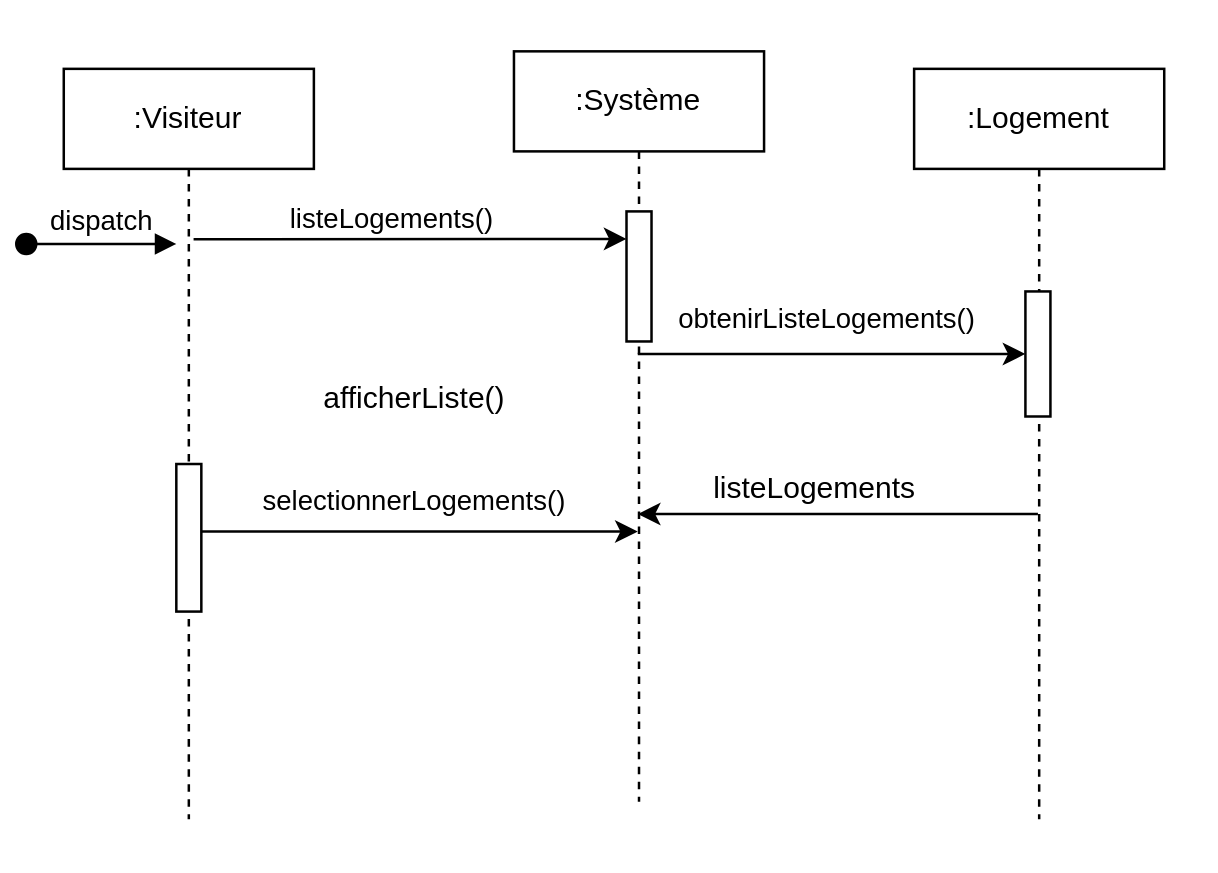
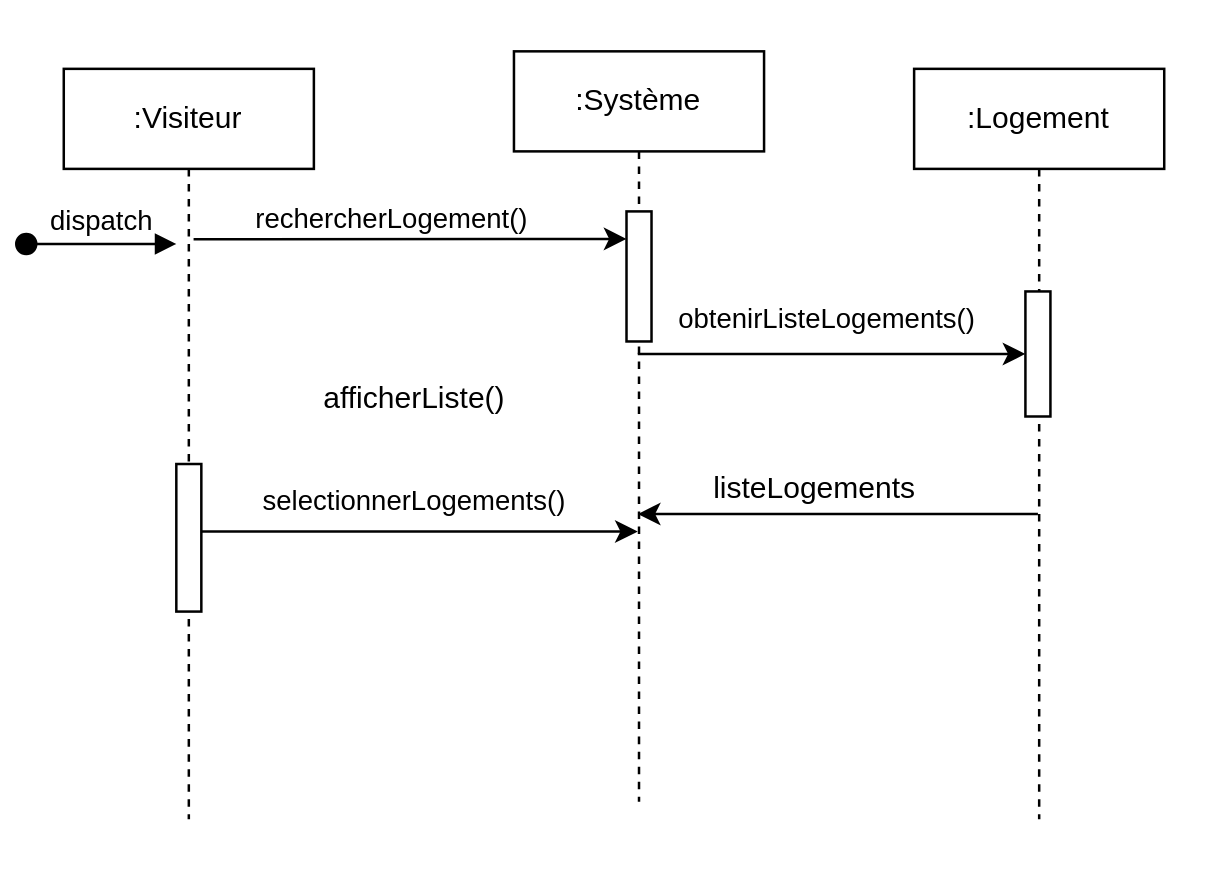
node "listeLogements()": label "listeLogements()" -> "rechercherLogement()"
